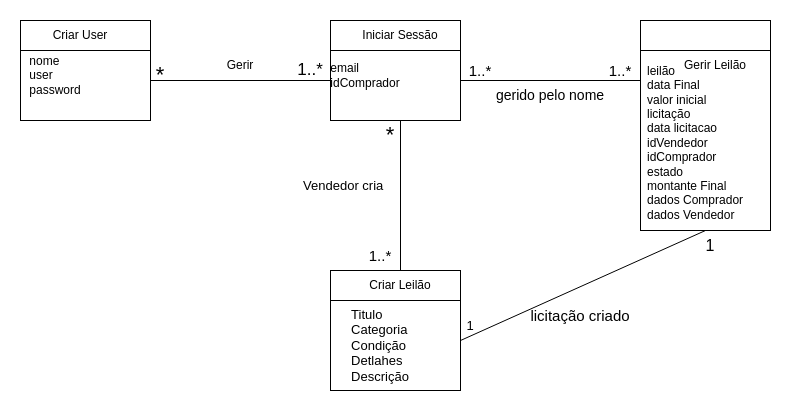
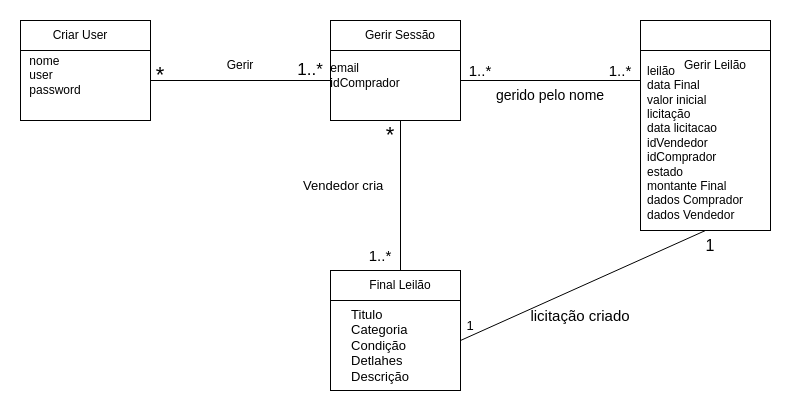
node "Iniciar Sessão": label "Iniciar Sessão" -> "Gerir Sessão"
node "Criar Leilão": label "Criar Leilão" -> "Final Leilão"
